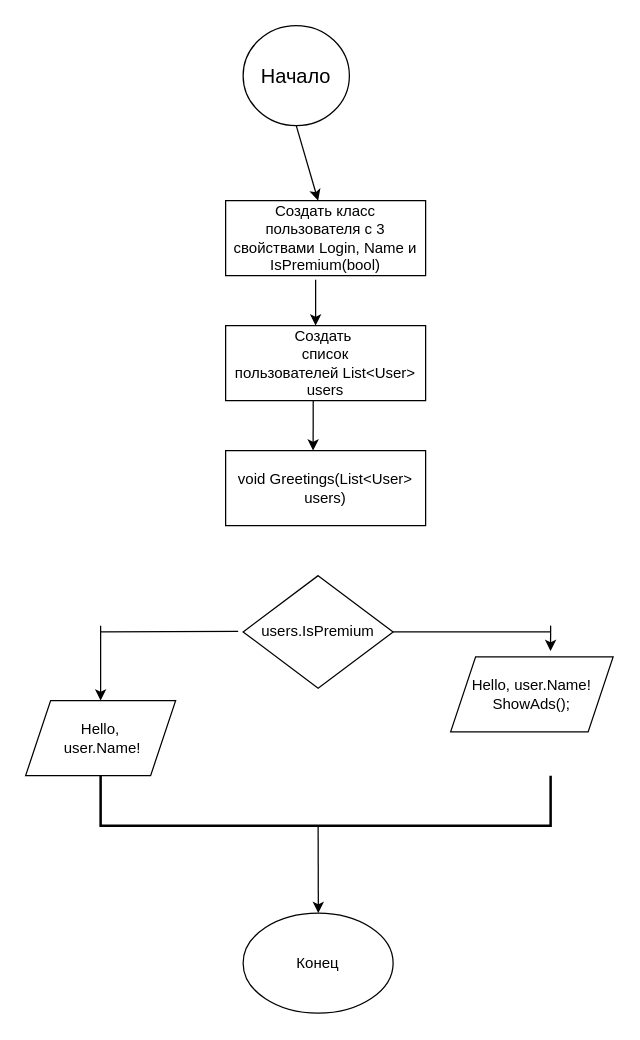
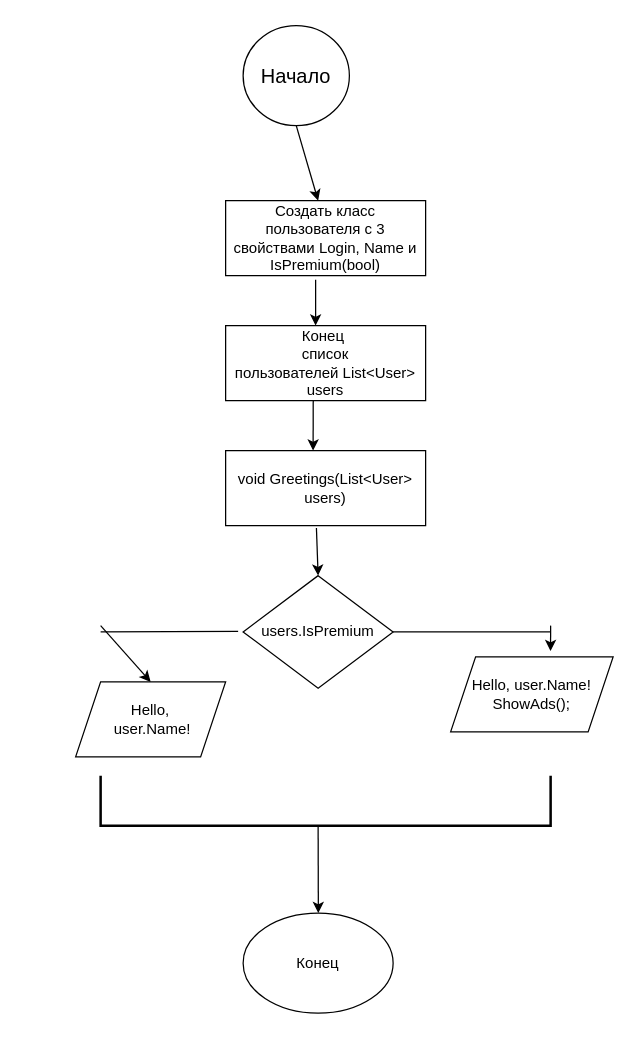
node "Создать список пользователей List<User> users": label "Создать список пользователей List<User> users" -> "Конец список пользователей List<User> users"
edge "void Greetings(List<User> users)" -> "users.IsPremium": added
node "Hello, user.Name!": moved (101, 738) -> (151, 719)
